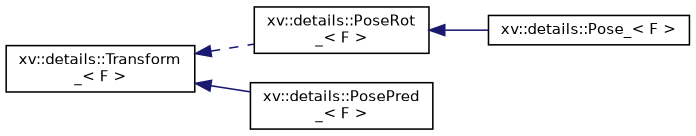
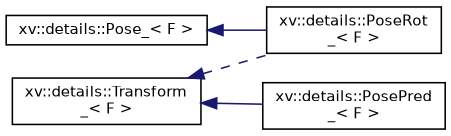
edge "xv::details::Pose_< F >" -> "xv::details::PoseRot _< F >": reversed
